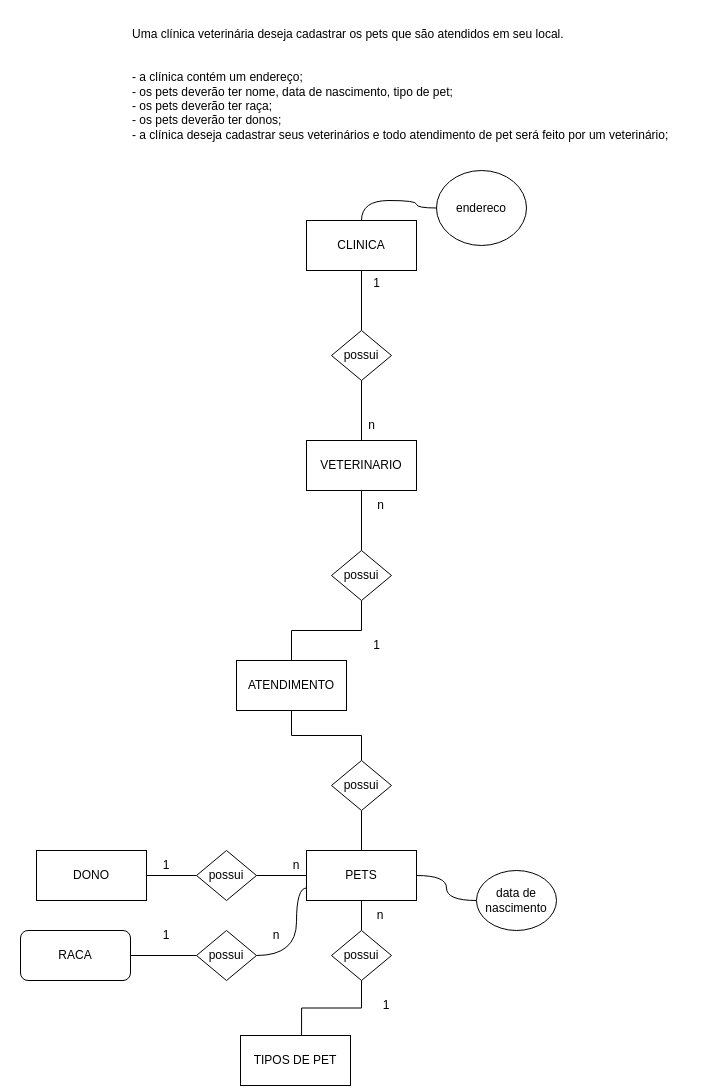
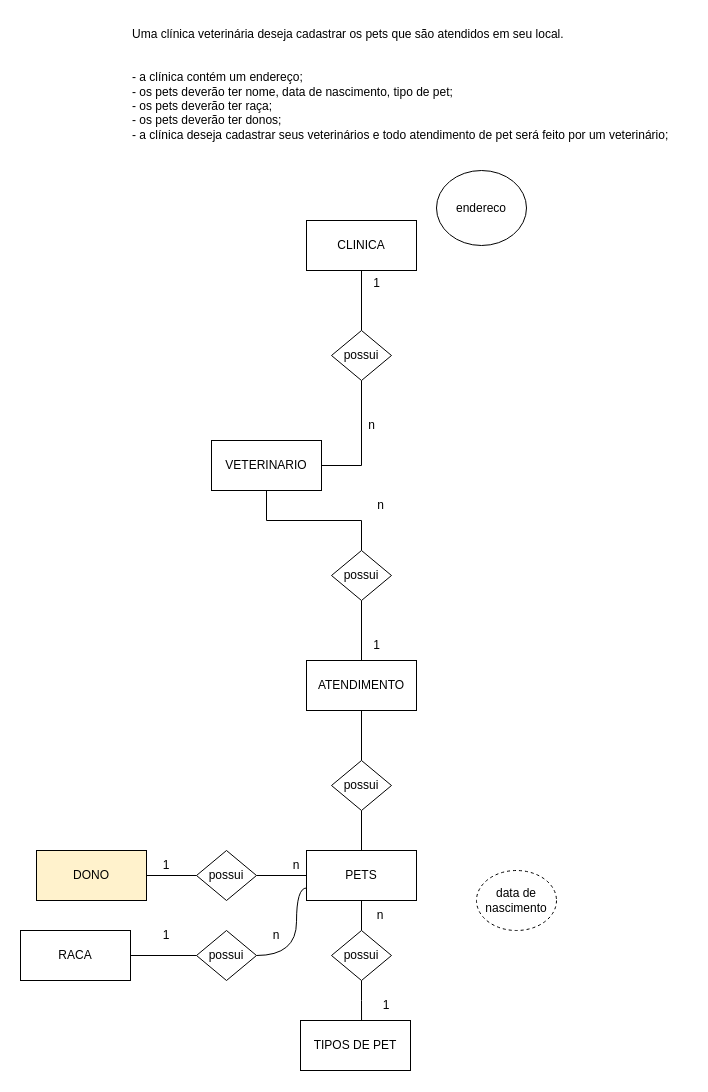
edge "endereco" -- "CLINICA": removed
node "VETERINARIO": moved (362, 466) -> (267, 466)
node "ATENDIMENTO": moved (292, 686) -> (362, 686)
node "DONO": fillcolor #ffffff -> #fff2cc
edge "PETS" -- "data de nascimento": removed
node "data de nascimento": style solid -> dashed
node "RACA": shape rounded rectangle -> rectangle
node "TIPOS DE PET": moved (296, 1061) -> (356, 1046)
